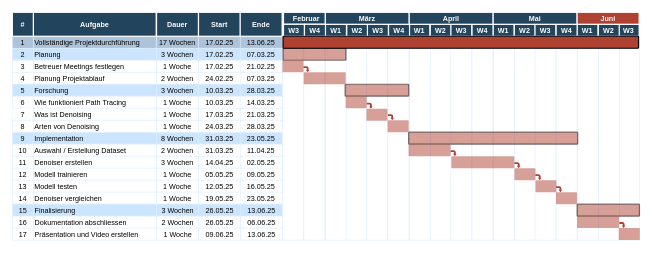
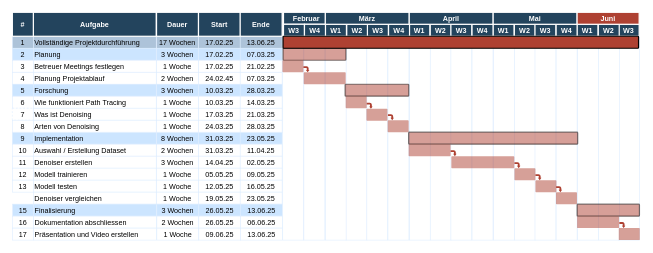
node "24.02.25": label "24.02.25" -> "24.02.45"
node "14": removed
